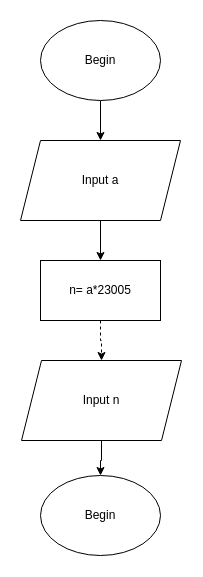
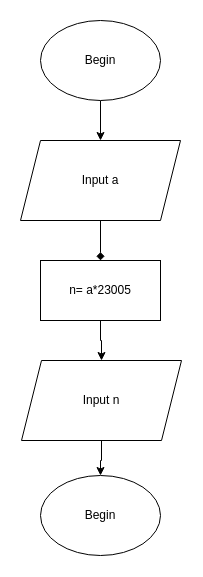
edge "Input a" -> "n= a*23005": arrowhead classic -> diamond
edge "n= a*23005" -> "Input n": style dashed -> solid
